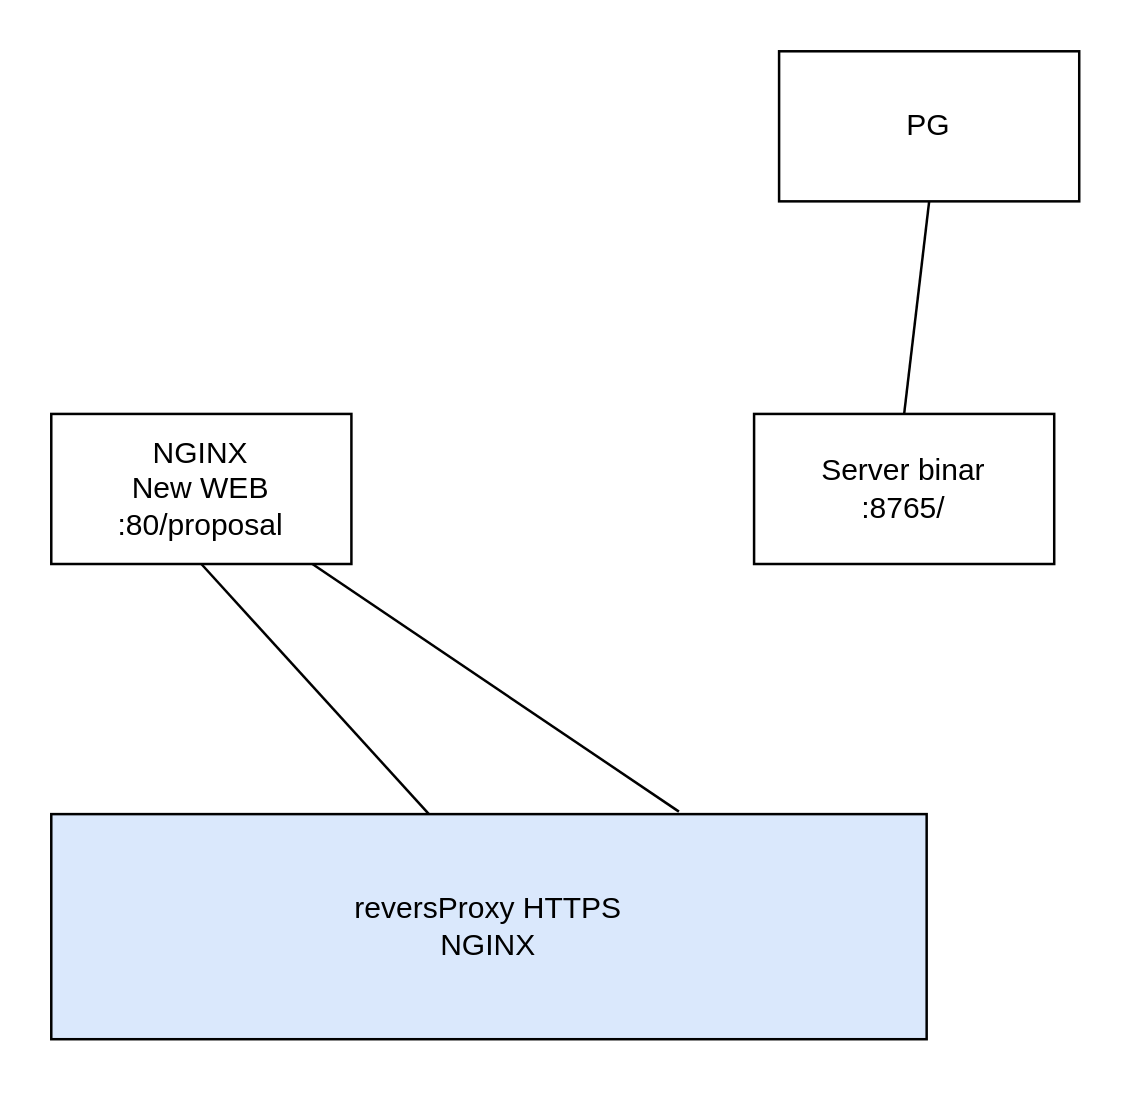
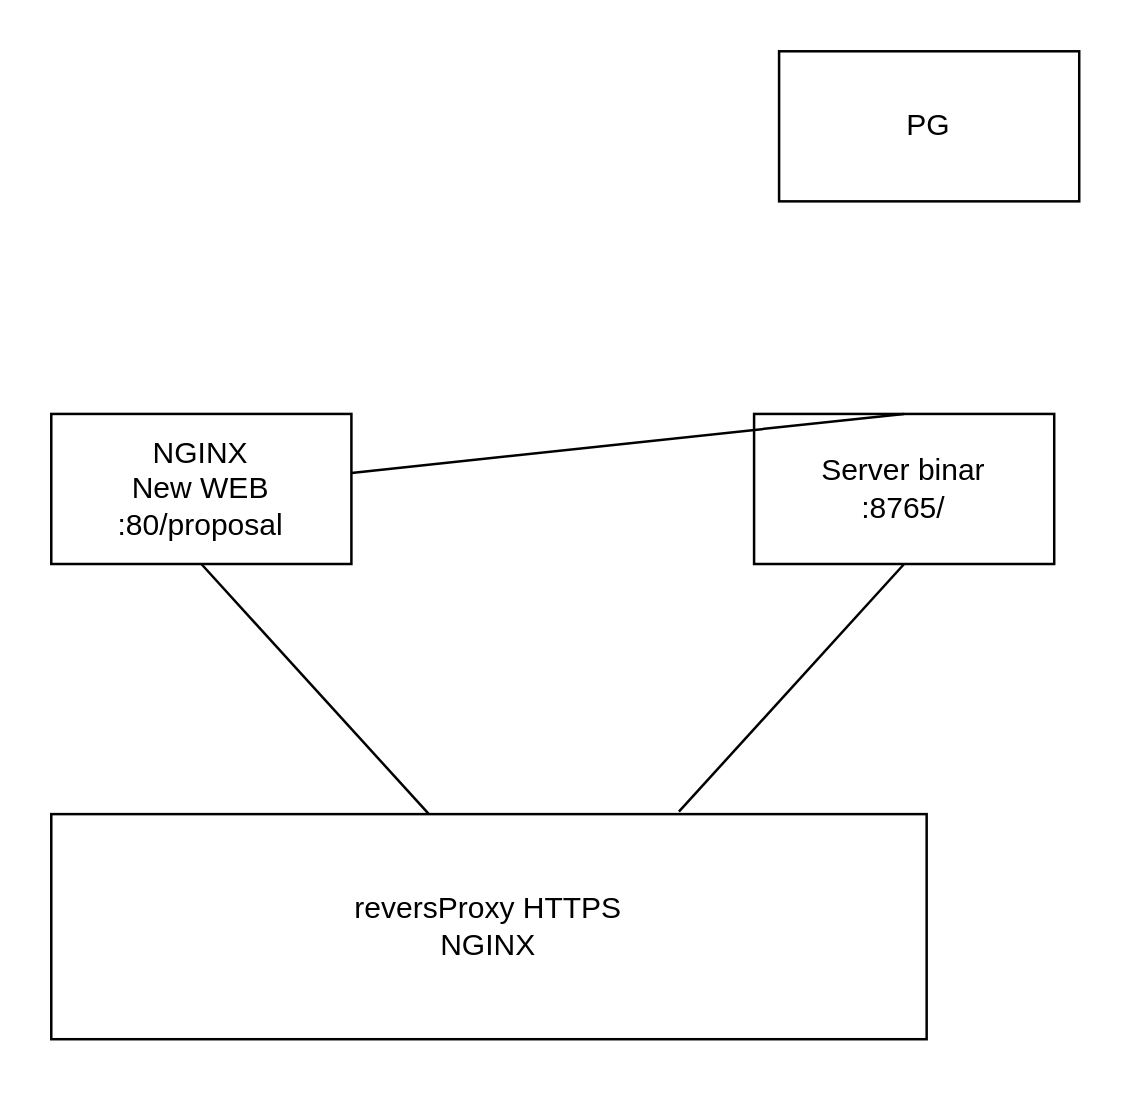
edge "PG" -- "Server binar :8765/": now "NGINX New WEB :80/proposal" -- "Server binar :8765/"
edge "NGINX New WEB :80/proposal" -- "reversProxy HTTPS NGINX": now "Server binar :8765/" -- "reversProxy HTTPS NGINX"
node "reversProxy HTTPS NGINX": fillcolor #dae8fc -> #ffffff
